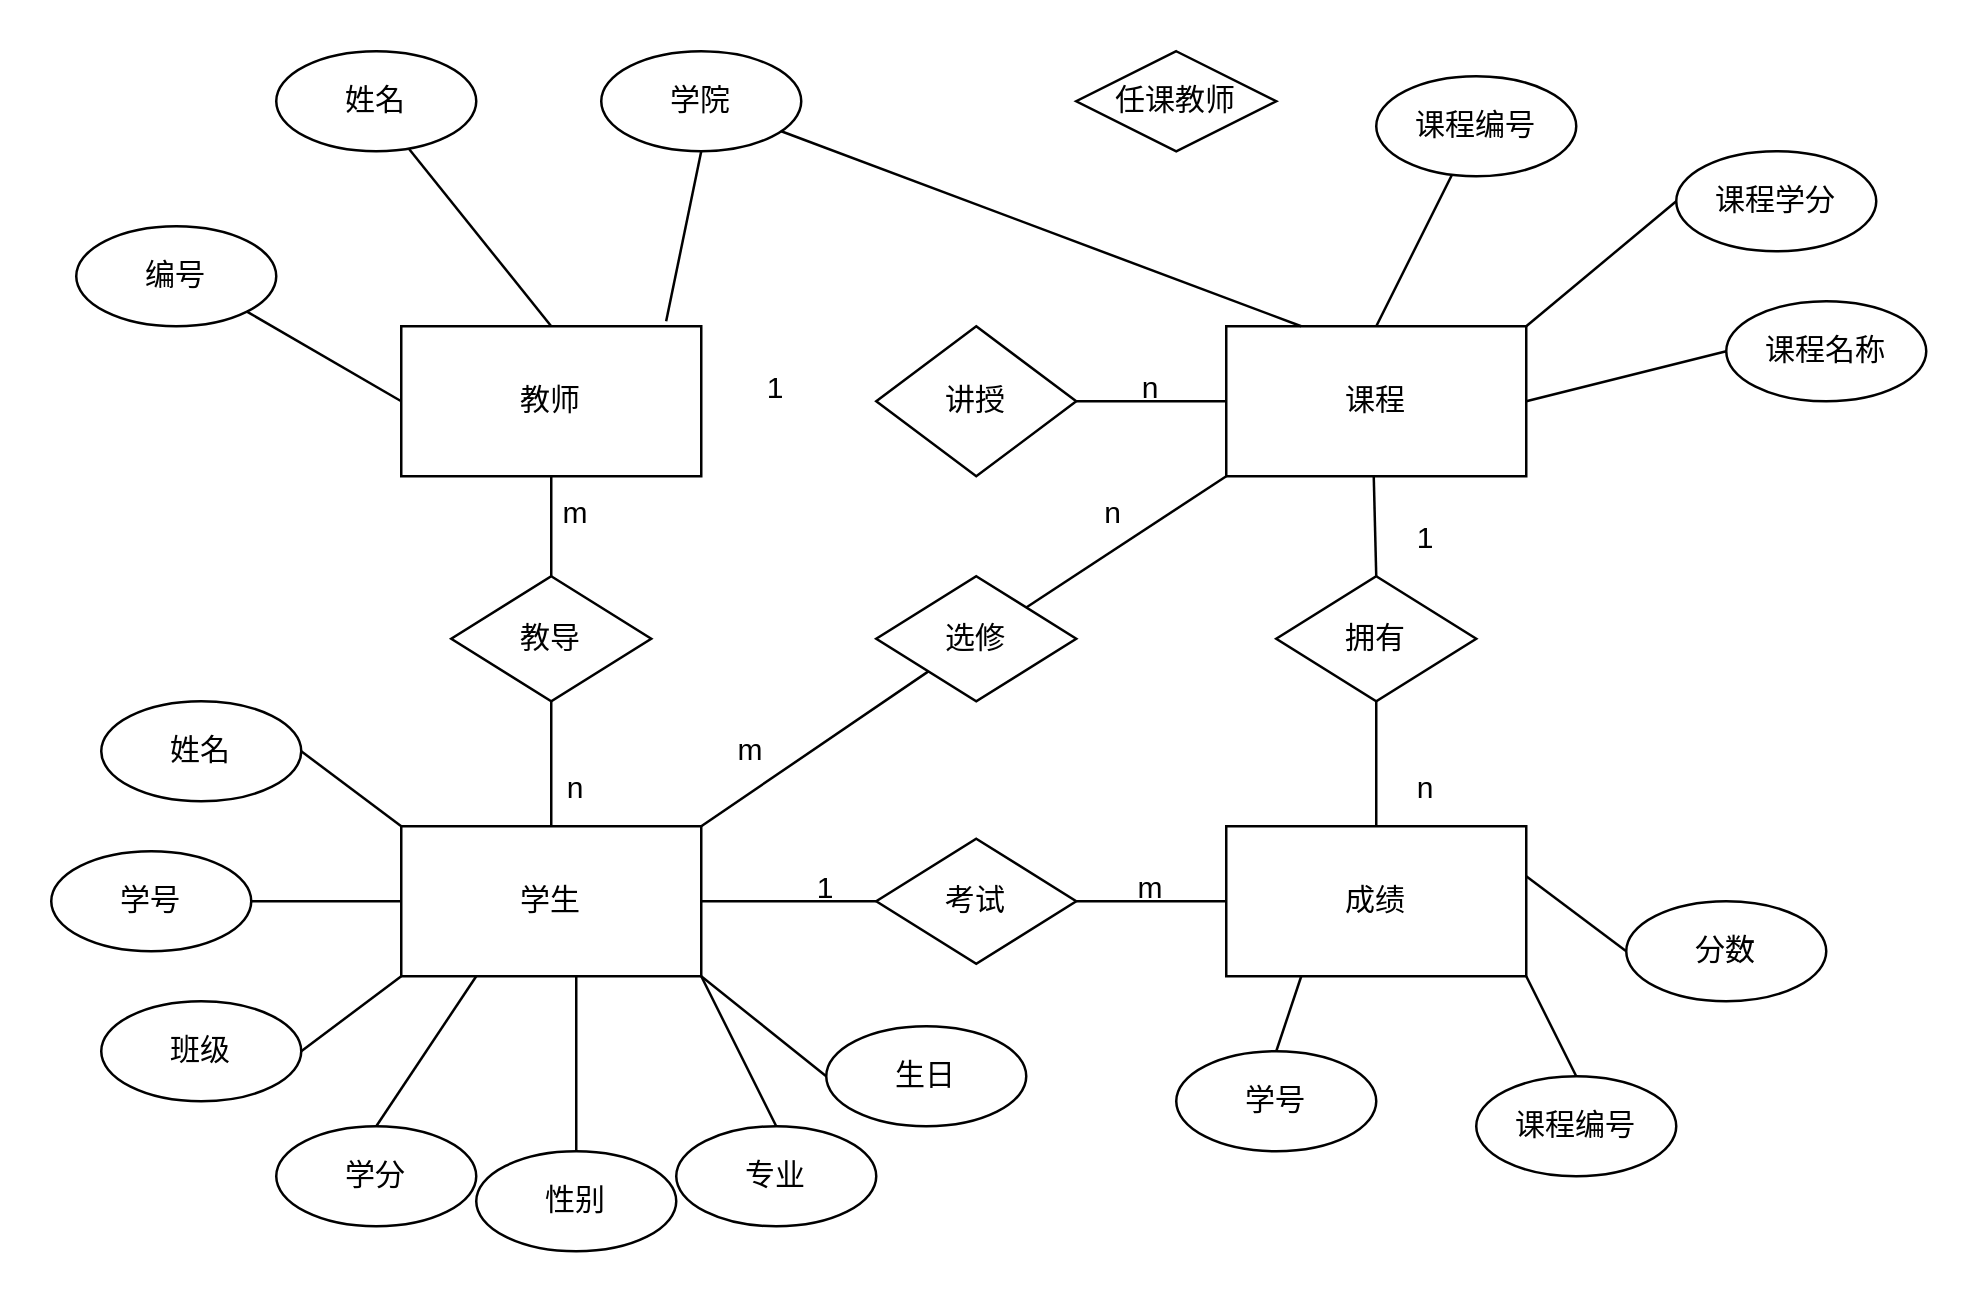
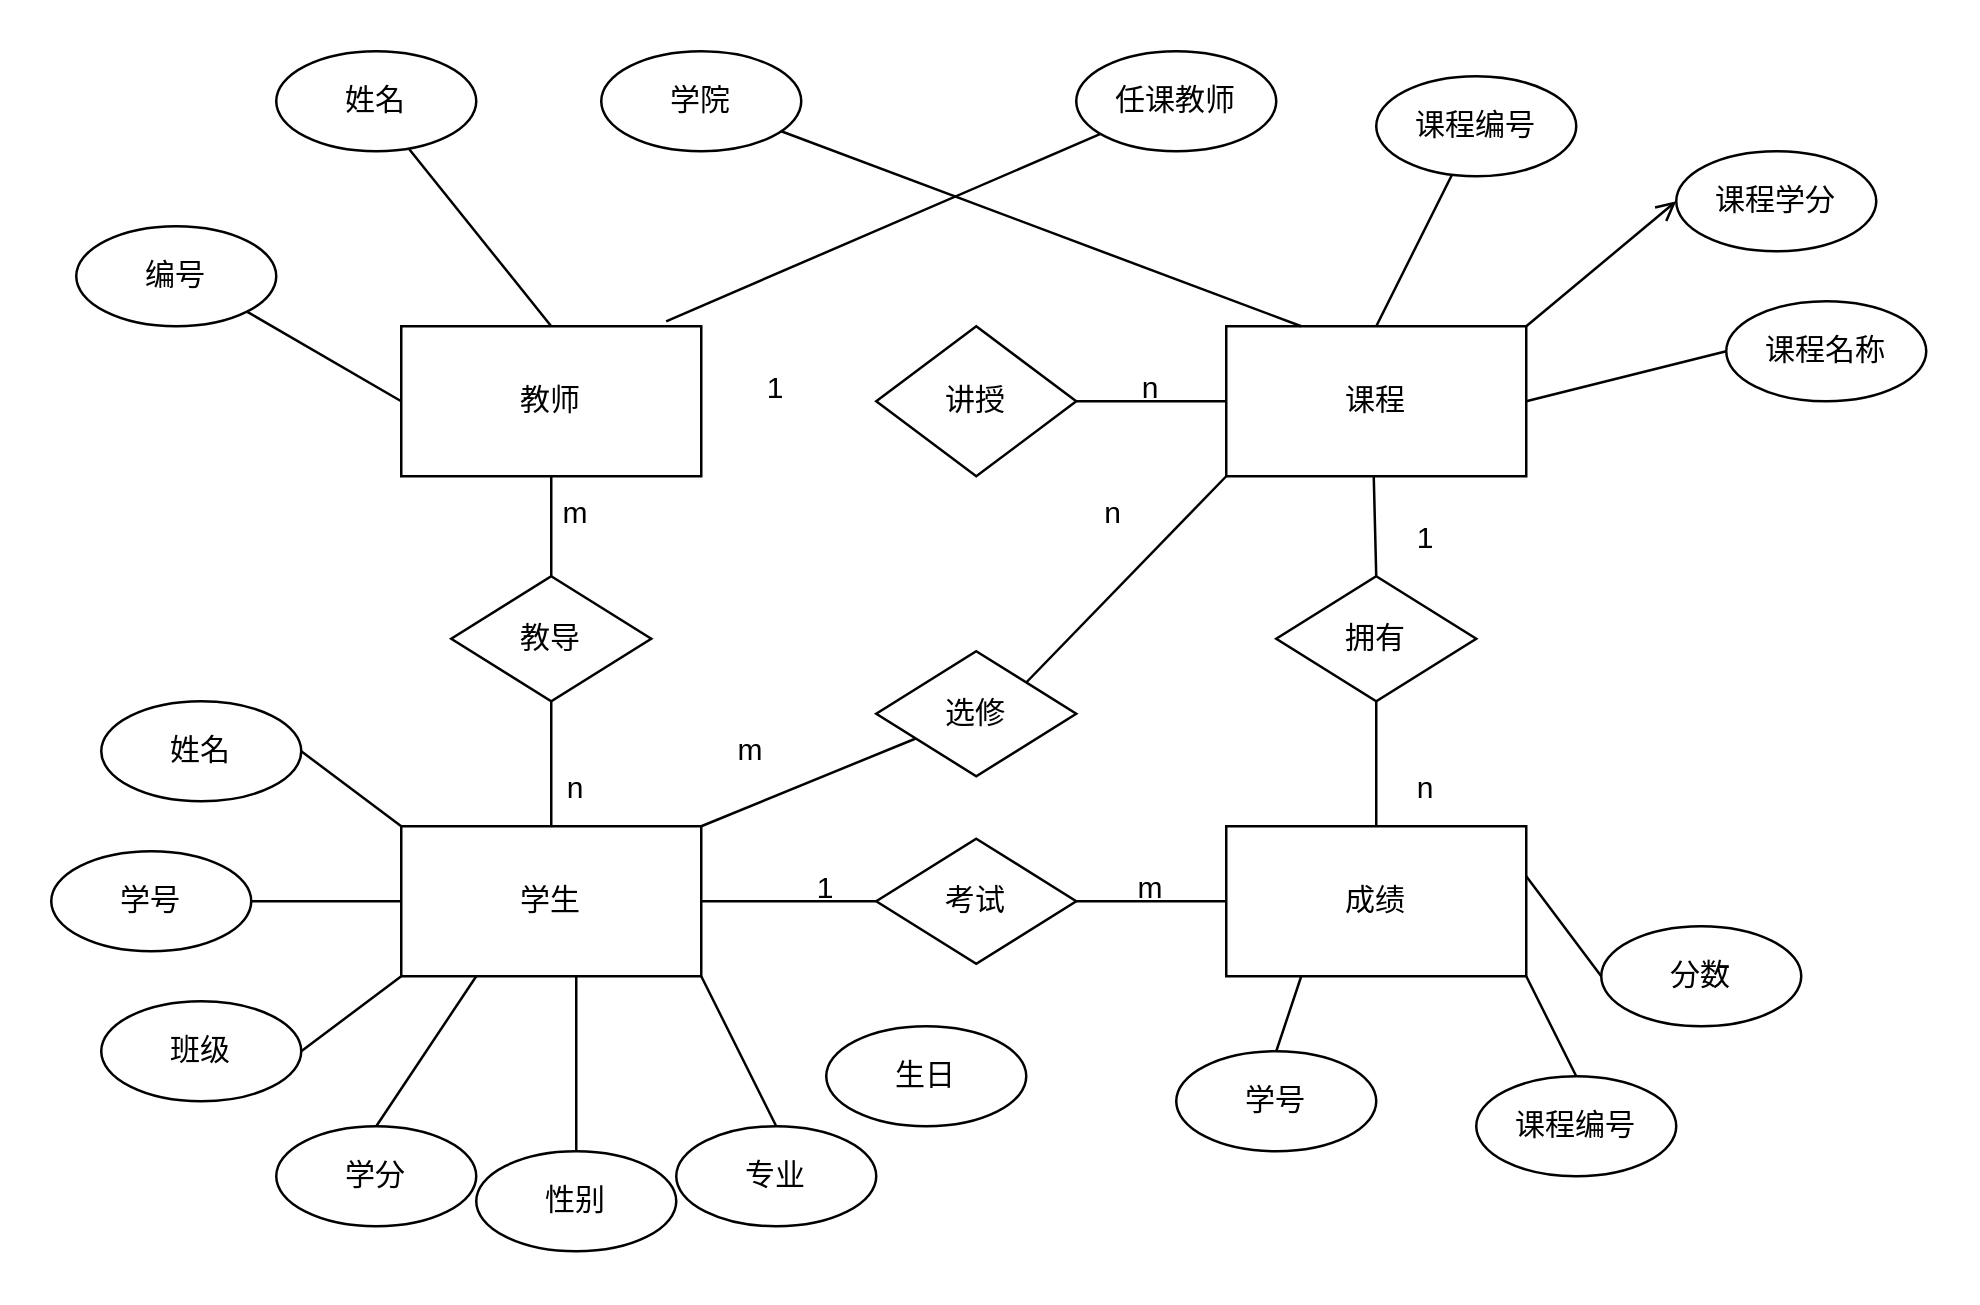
node "任课教师": shape diamond -> ellipse
edge "课程学分" -- "课程": arrowhead none -> open
edge "学院" -- "教师": now "任课教师" -- "教师"
node "选修": moved (976, 639) -> (976, 714)
node "分数": moved (1726, 951) -> (1701, 976)
edge "学生" -- "生日": removed
